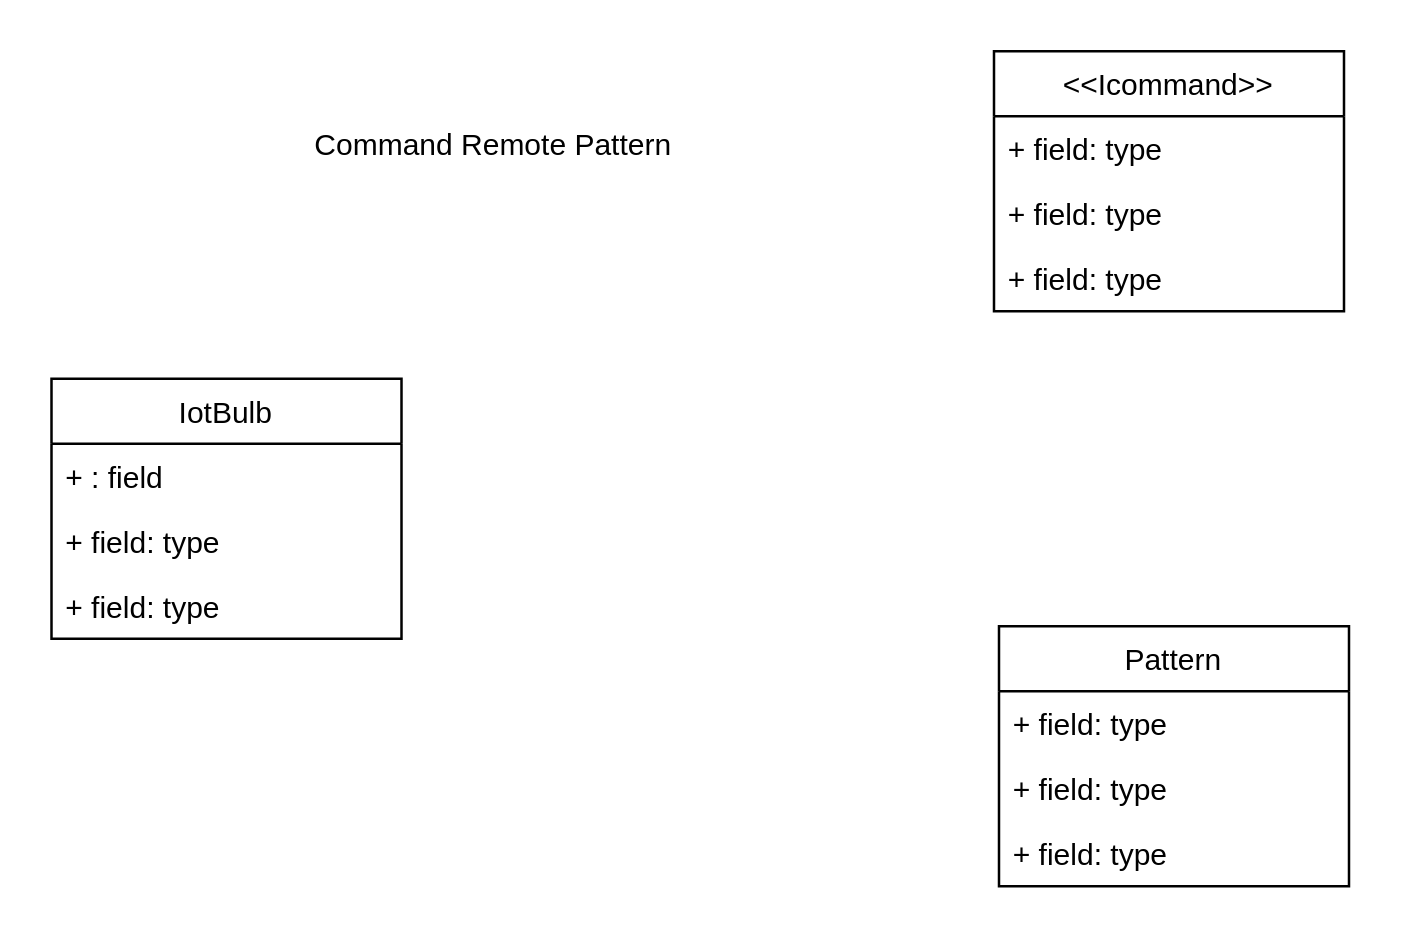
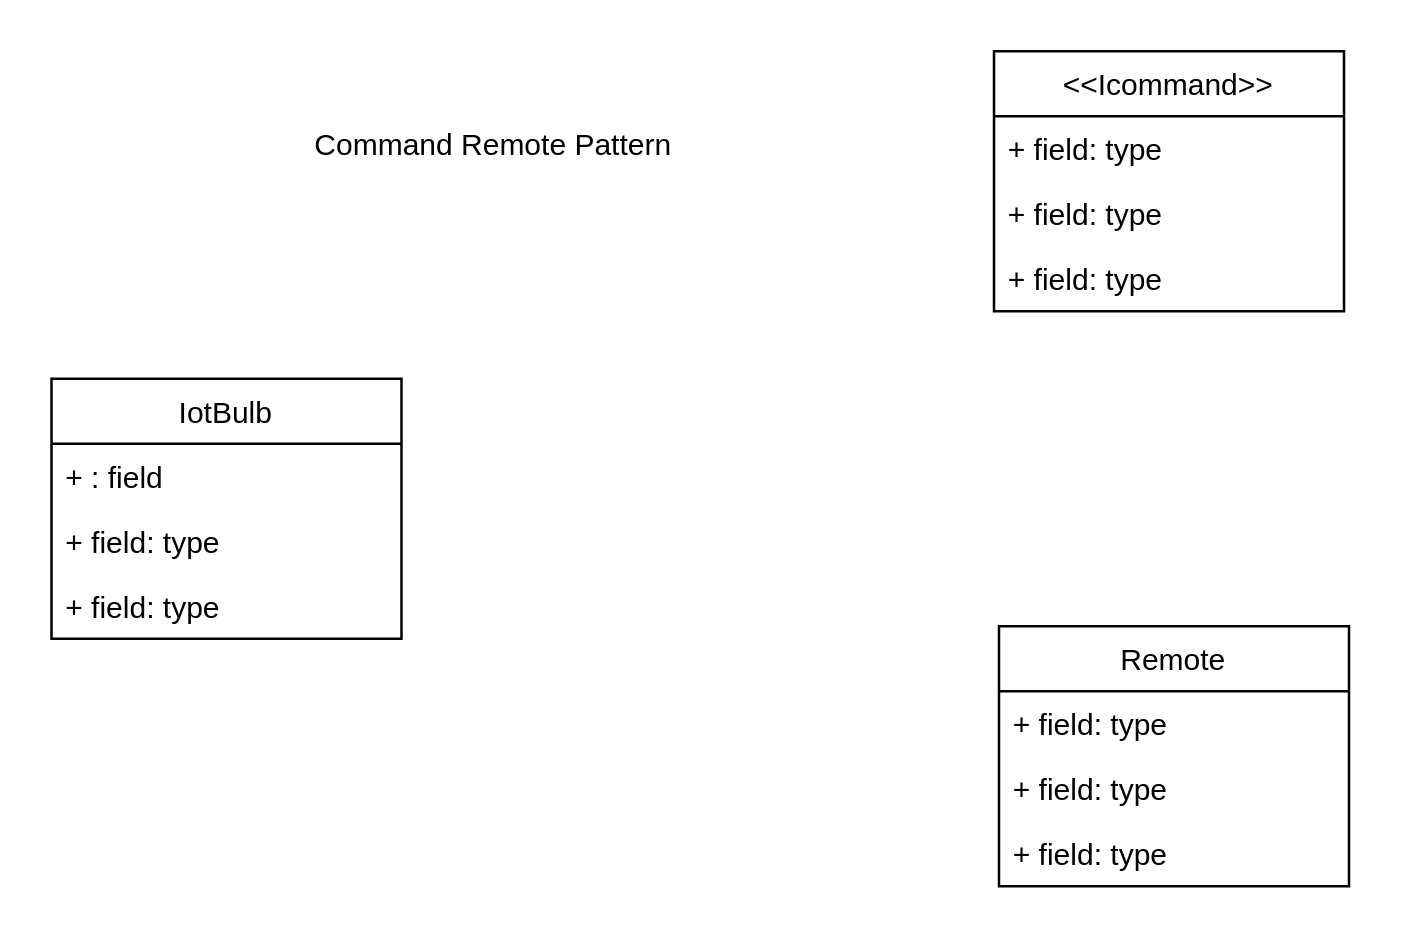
node "Pattern": label "Pattern" -> "Remote"
